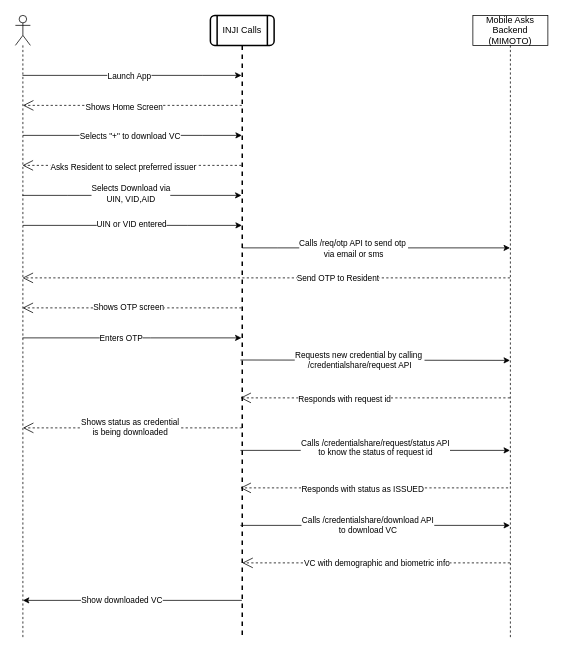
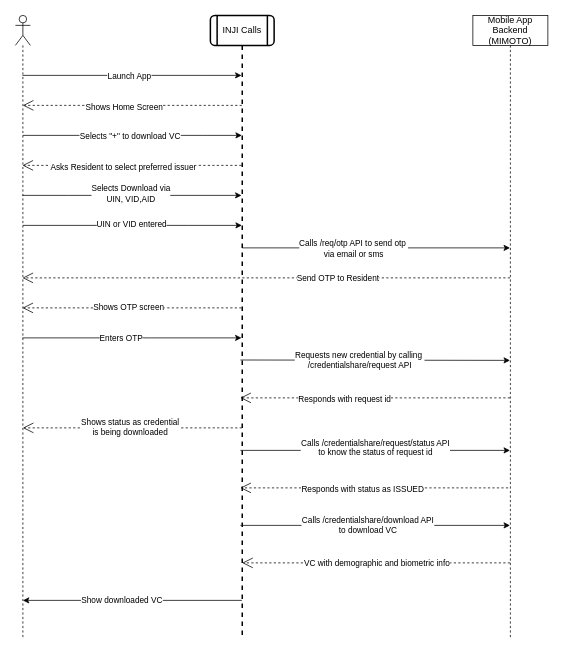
node "Mobile Asks Backend (MIMOTO)": label "Mobile Asks Backend (MIMOTO)" -> "Mobile App Backend (MIMOTO)"
